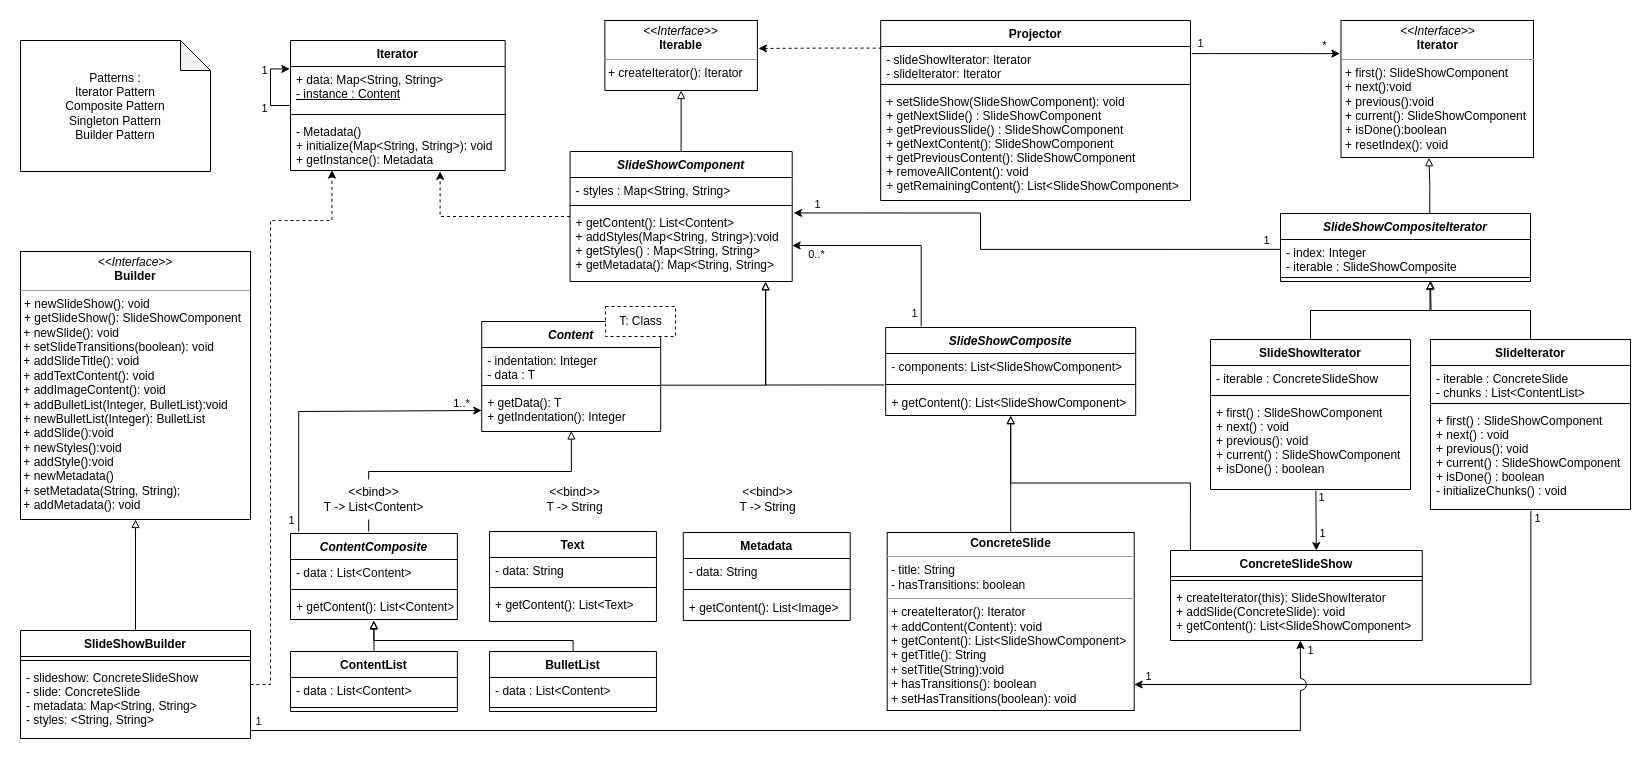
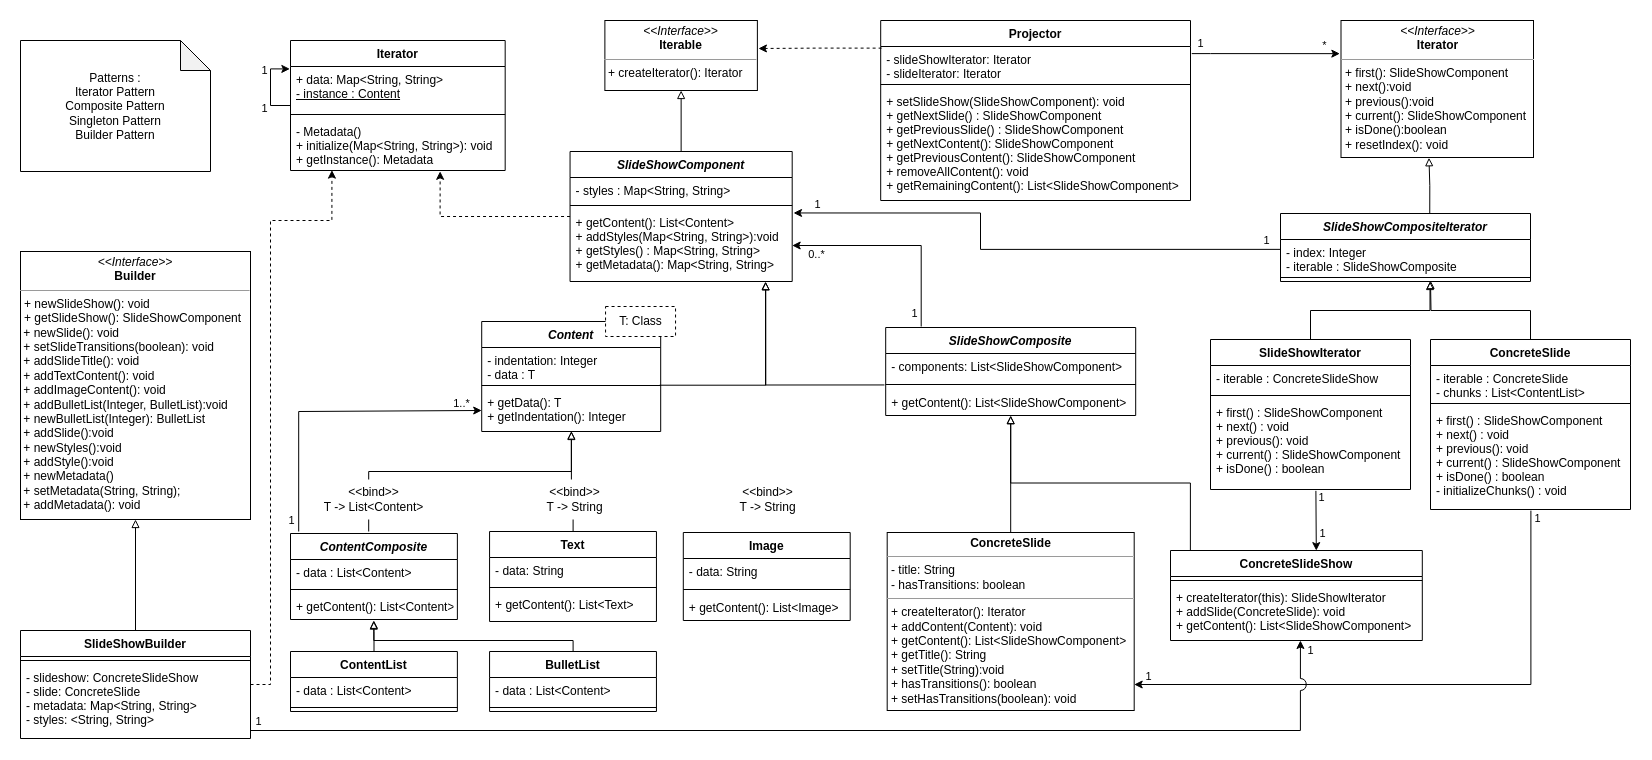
node "SlideIterator": label "SlideIterator" -> "ConcreteSlide"
edge "Text" -> "+ getData(): T + getIndentation(): Integer": added
node "Metadata": label "Metadata" -> "Image"
